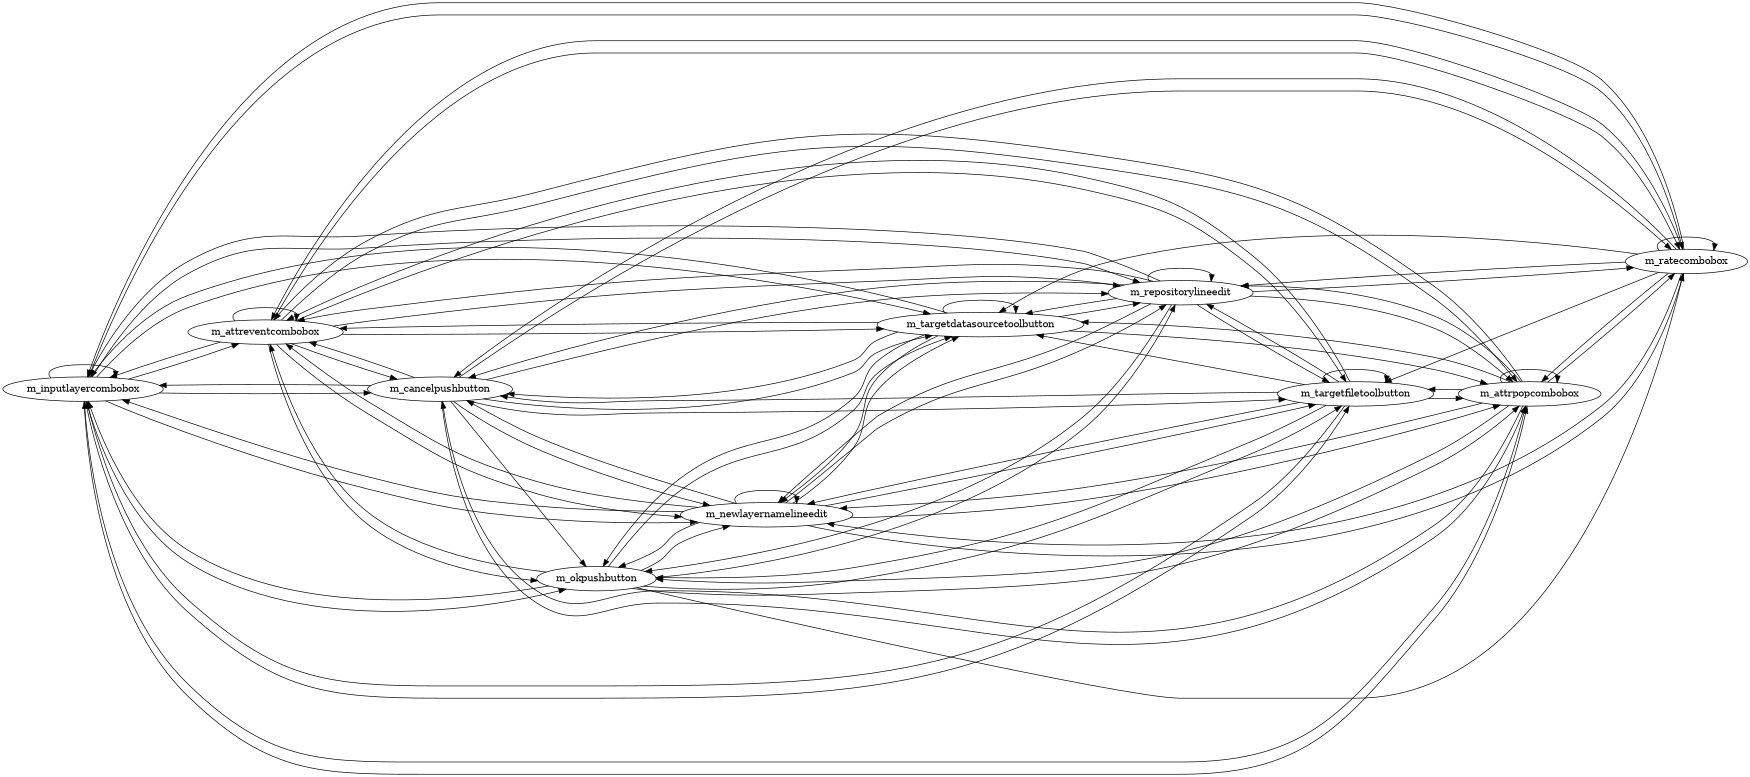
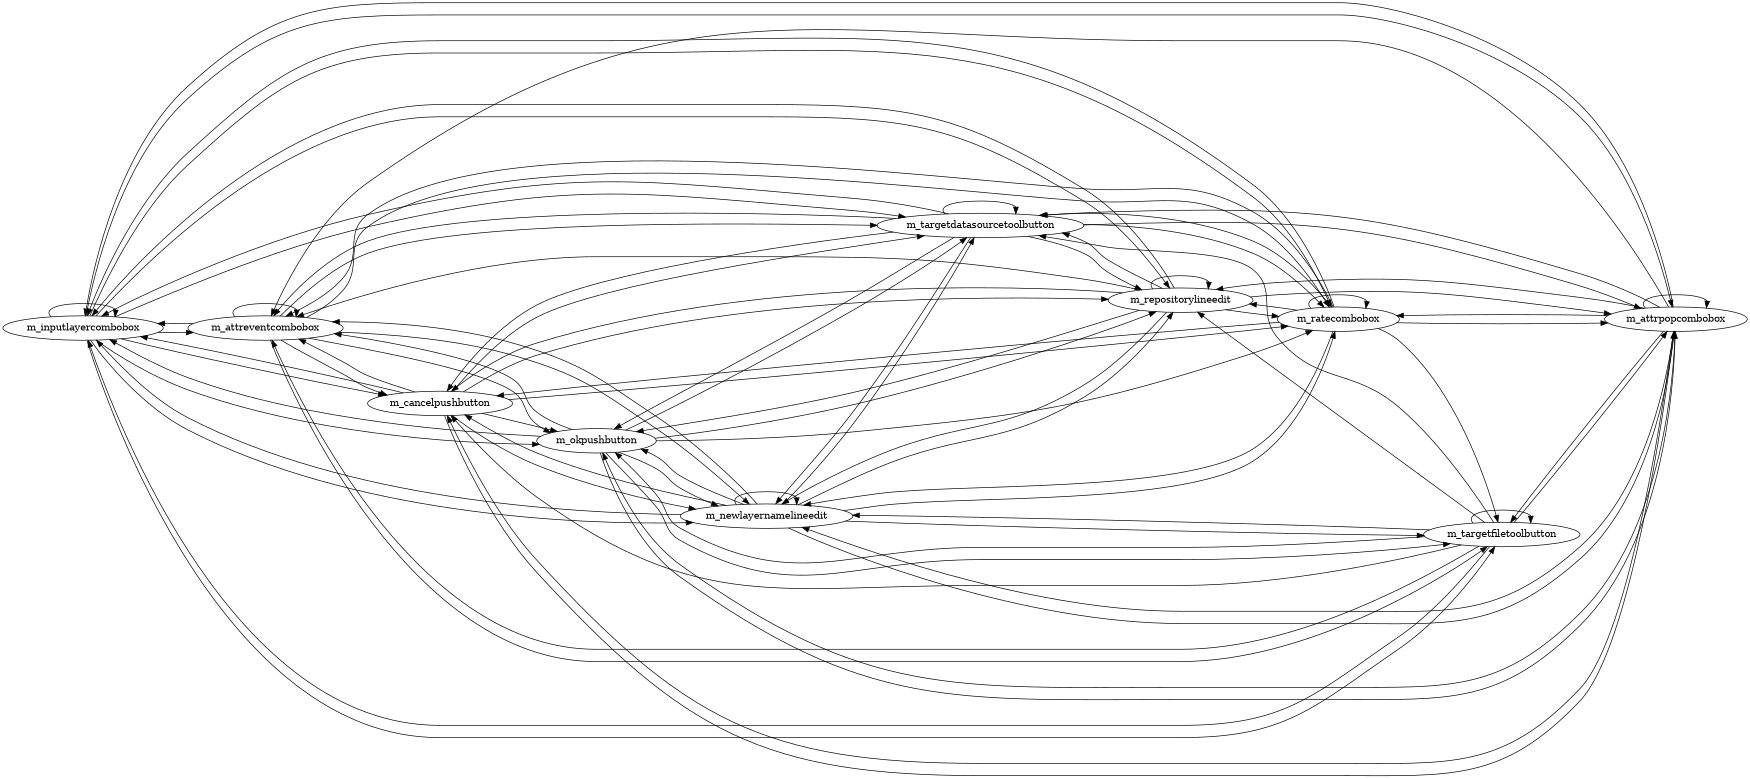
edge "m_attreventcombobox" -> "m_attrpopcombobox": removed
edge "m_targetdatasourcetoolbutton" -> "m_ratecombobox": added
edge "m_attreventcombobox" -> "m_repositorylineedit": removed
edge "m_repositorylineedit" -> "m_targetfiletoolbutton": removed
edge "m_cancelpushbutton" -> "m_targetfiletoolbutton": removed
